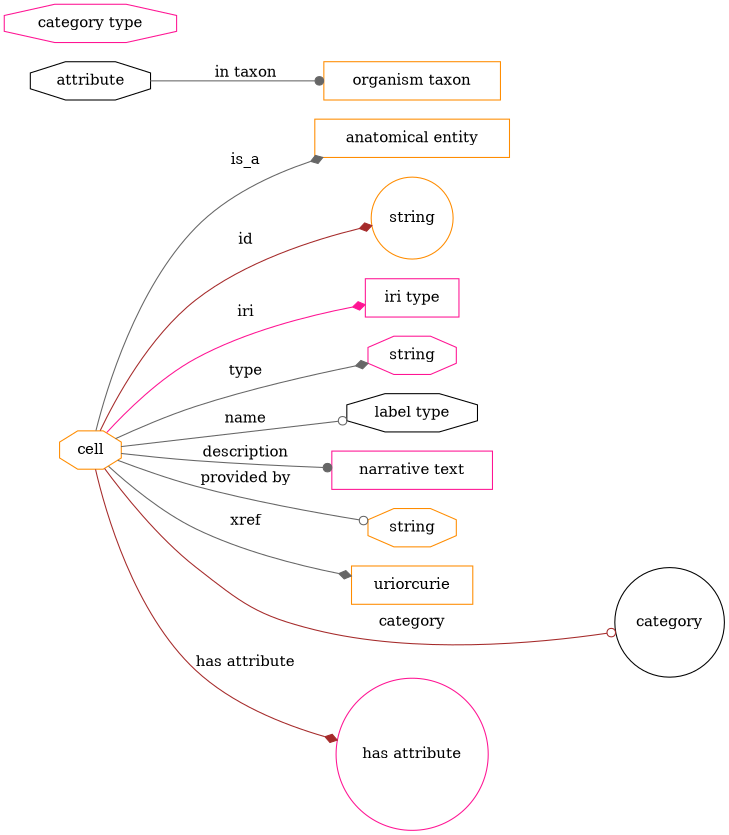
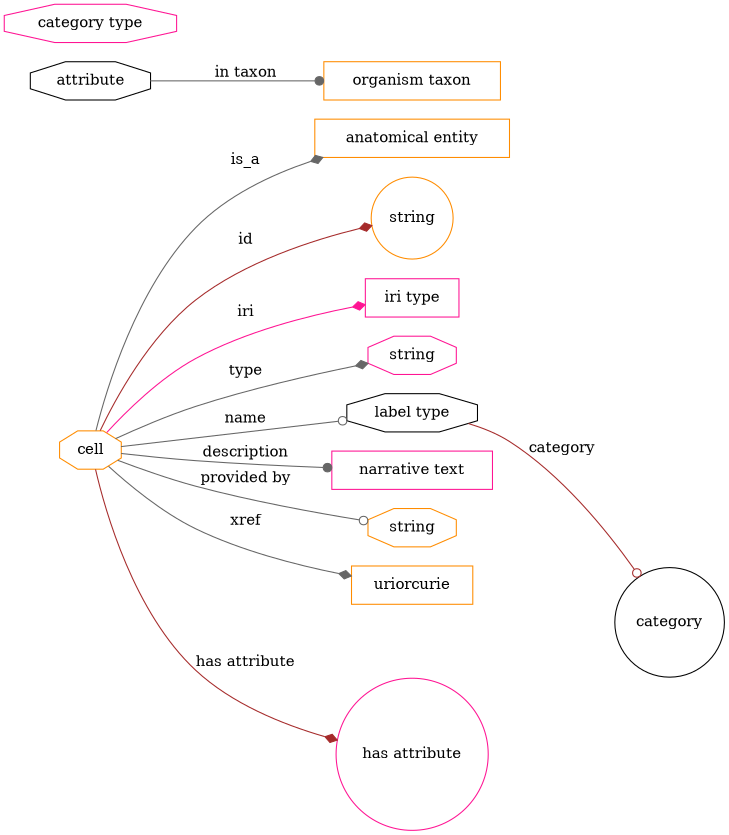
edge "cell" -> "category": now "label type" -> "category"
